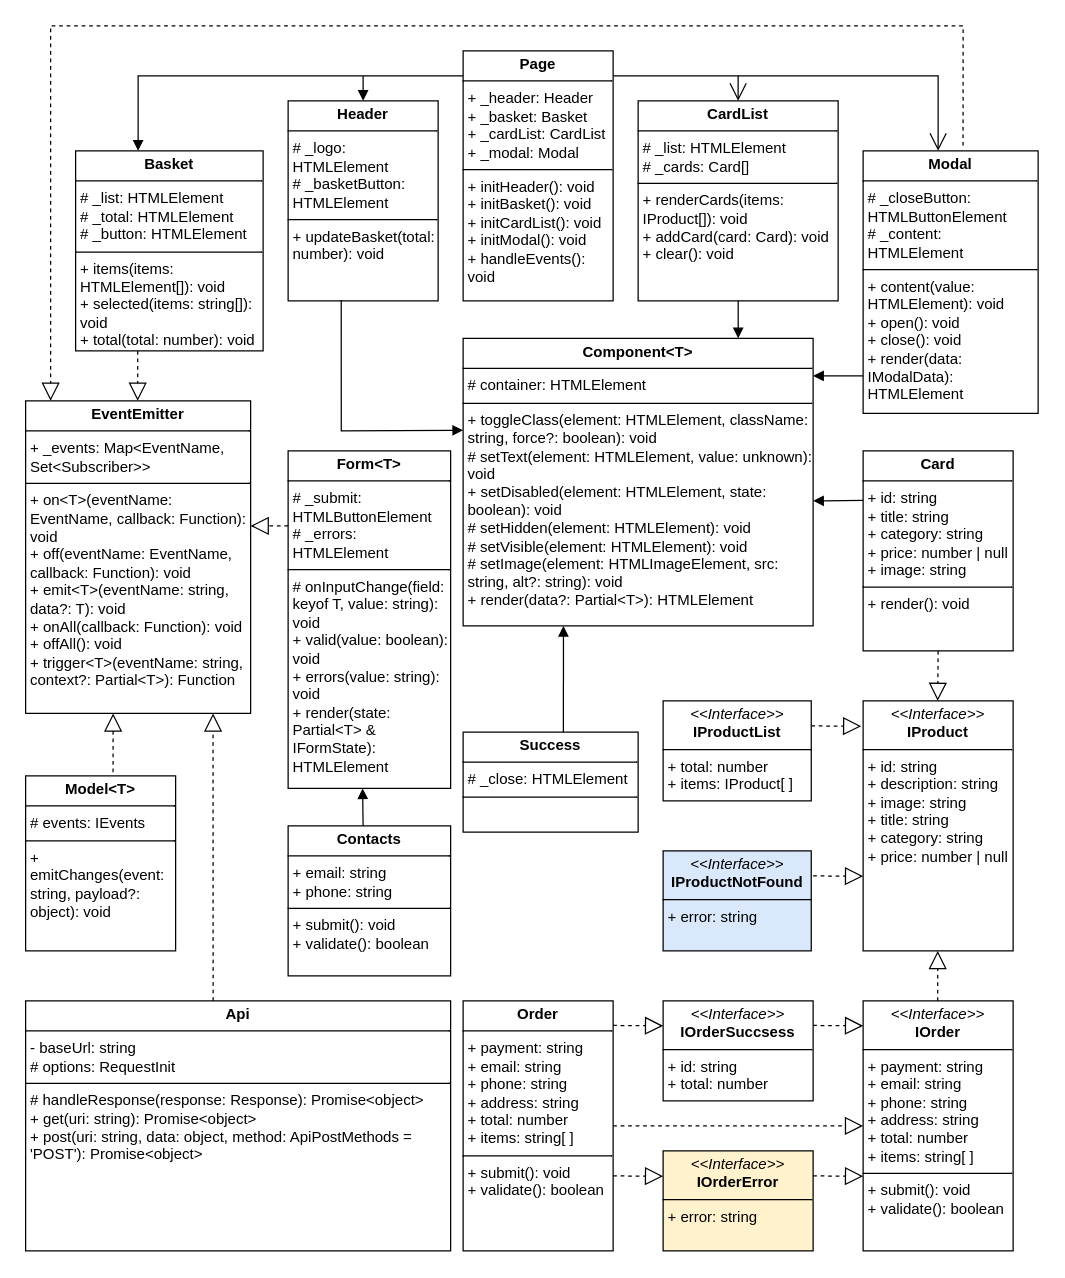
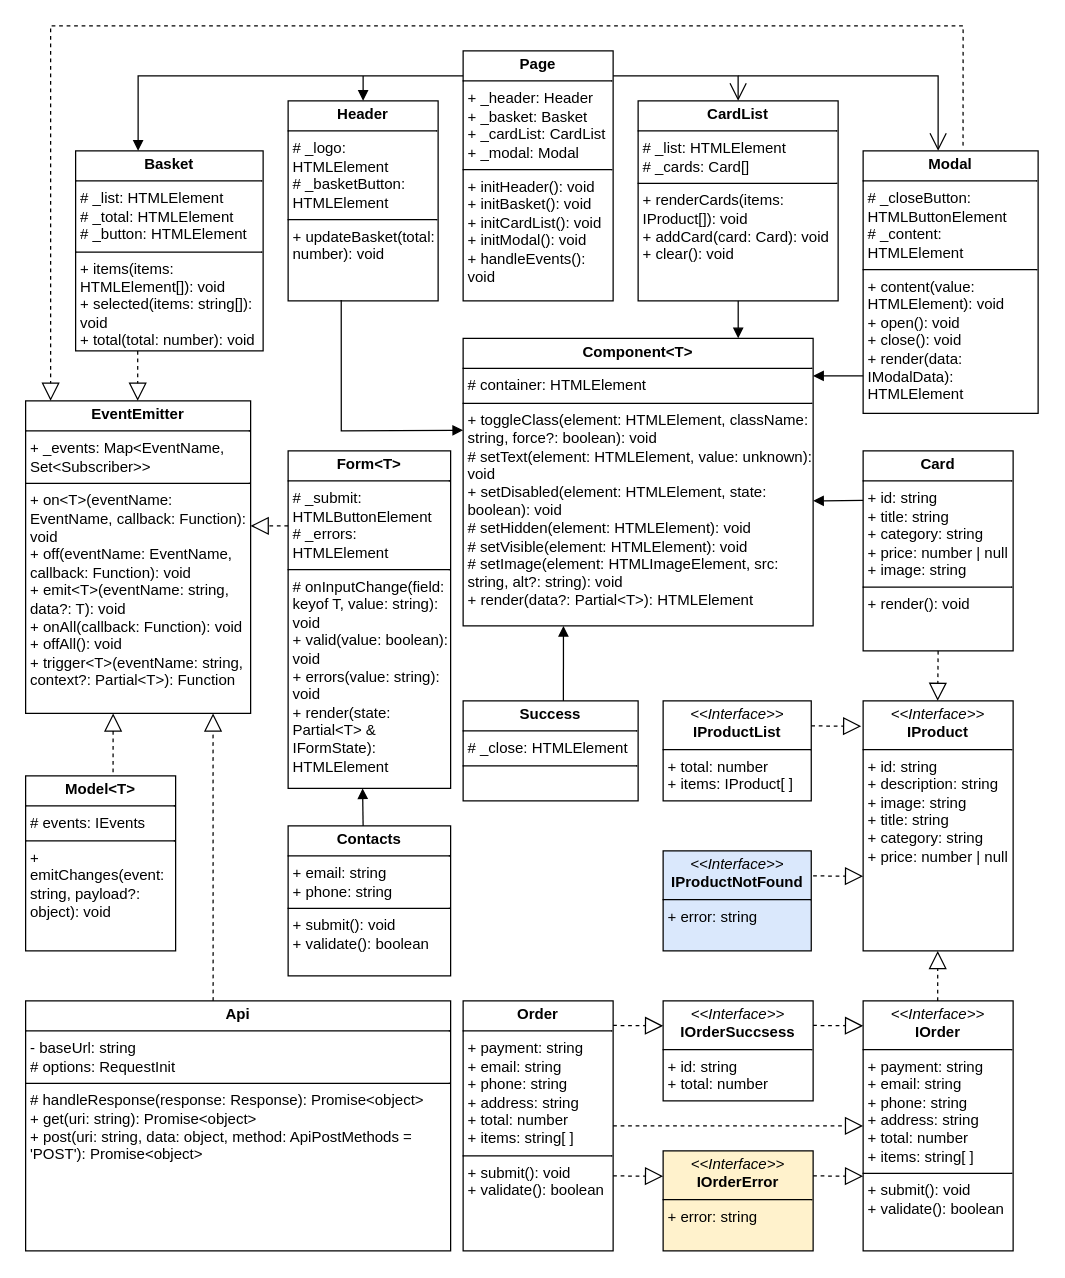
node "Success # _close: HTMLElement": moved (551, 782) -> (551, 751)
